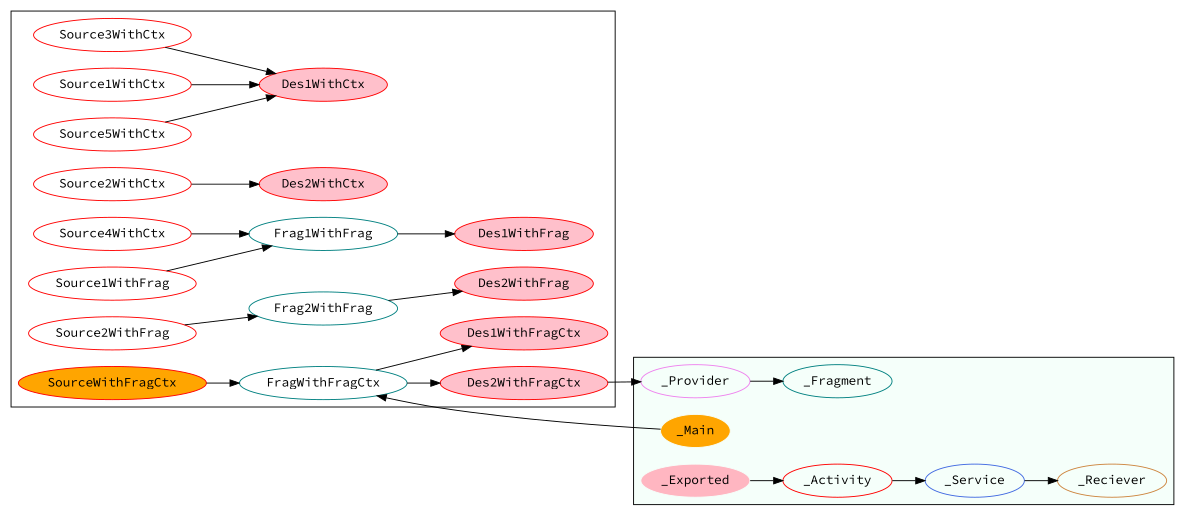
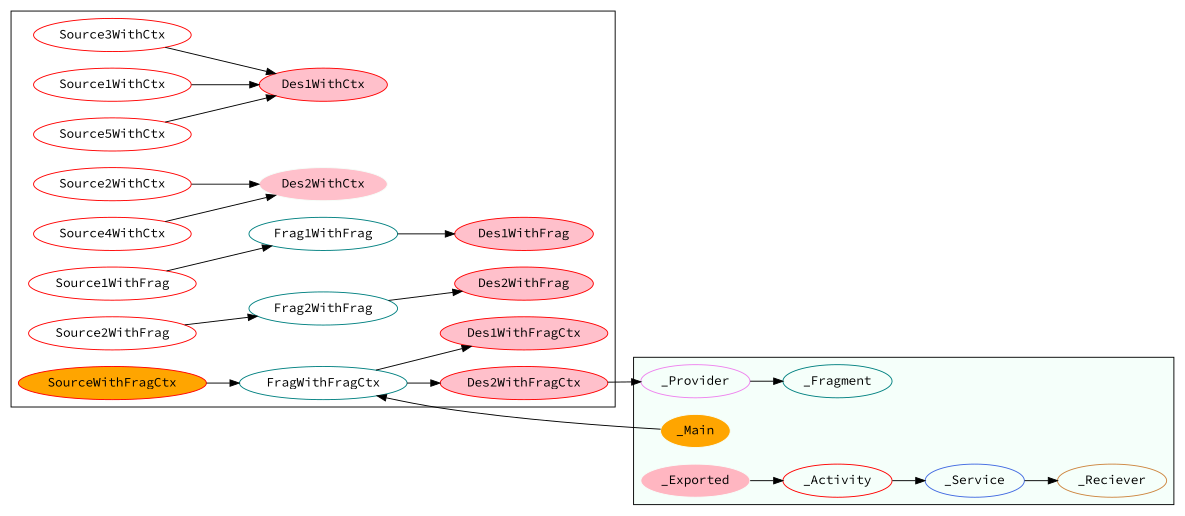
node "Des2WithCtx": color red -> mintcream
edge "Source4WithCtx" -> "Frag1WithFrag": now "Source4WithCtx" -> "Des2WithCtx"
